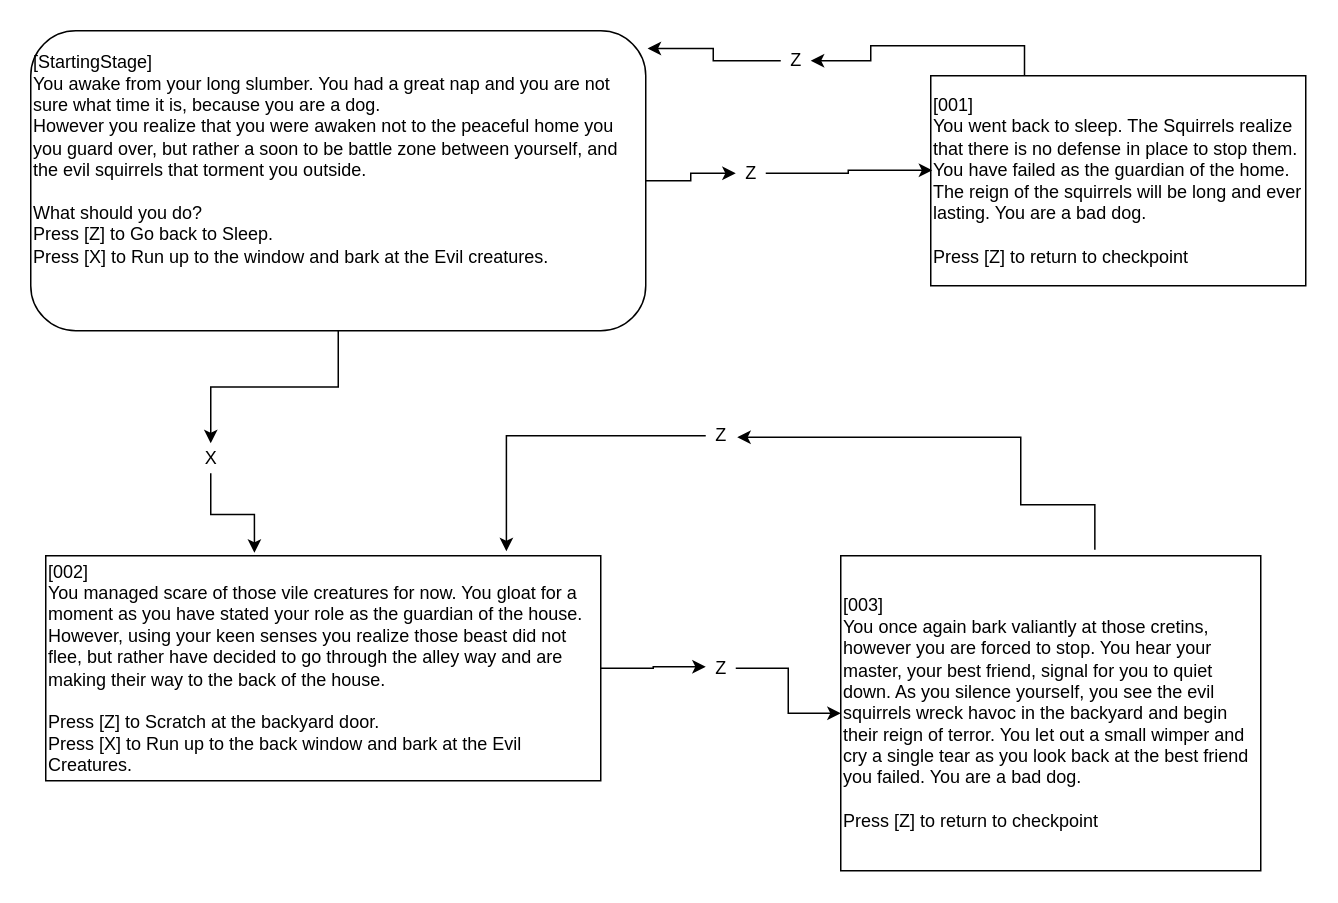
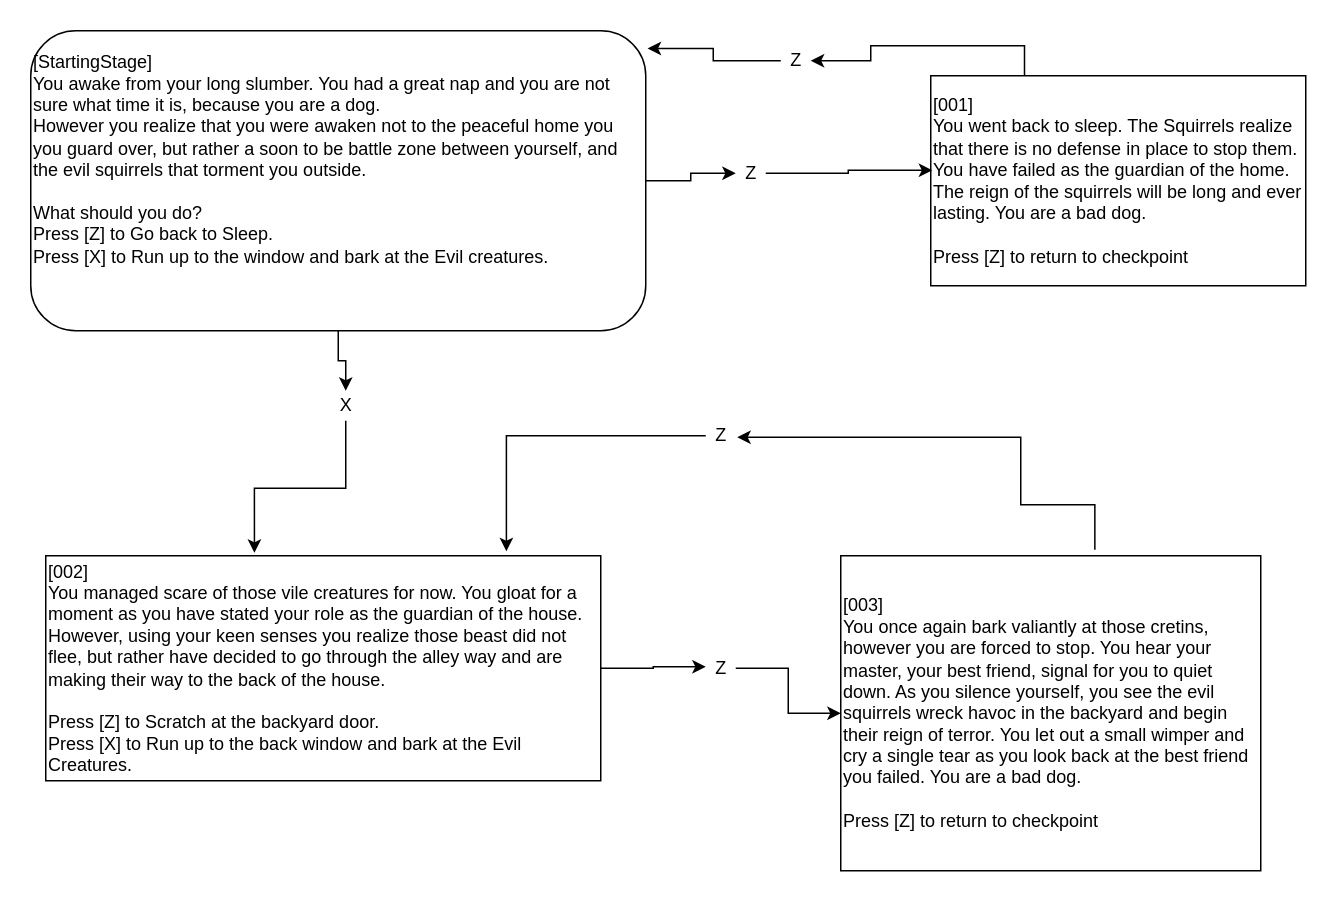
node "X": moved (211, 458) -> (346, 406)
